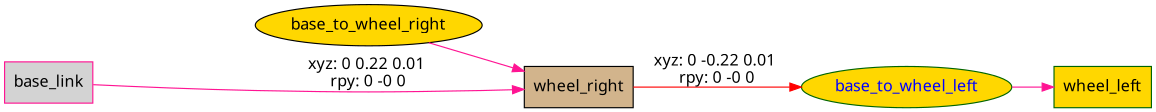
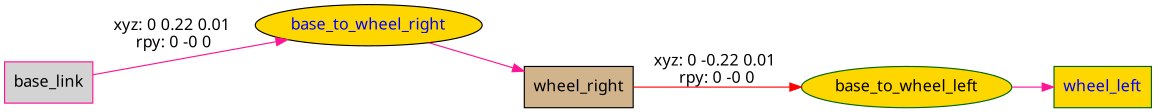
node "base_to_wheel_right": fontcolor black -> blue
node "base_to_wheel_left": fontcolor blue -> black
node "wheel_left": fontcolor black -> blue
edge "base_link" -> "wheel_right": now "base_link" -> "base_to_wheel_right"
